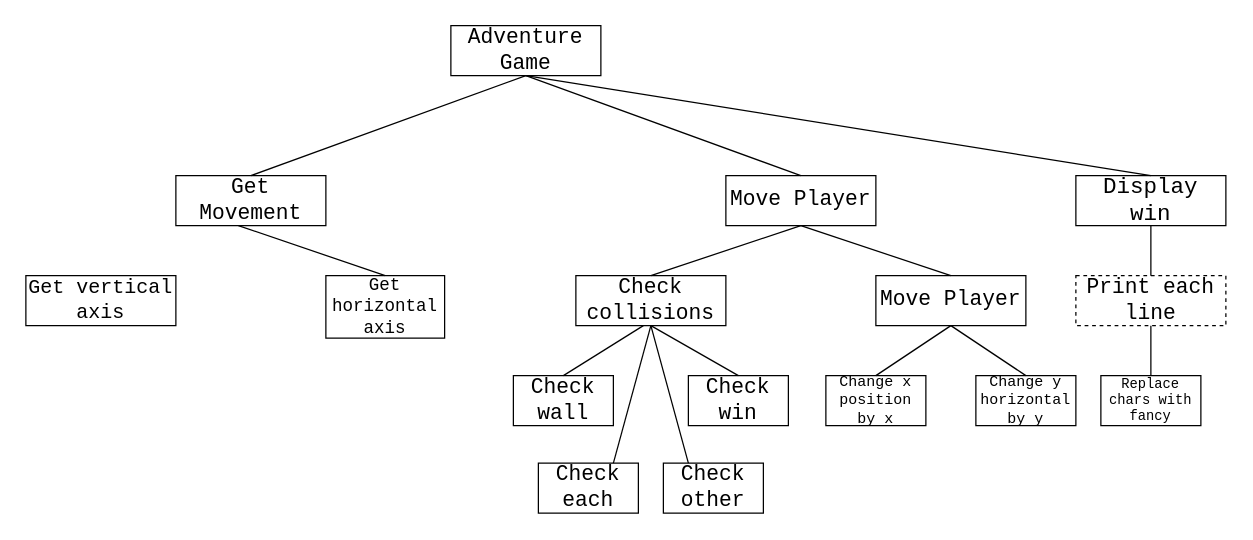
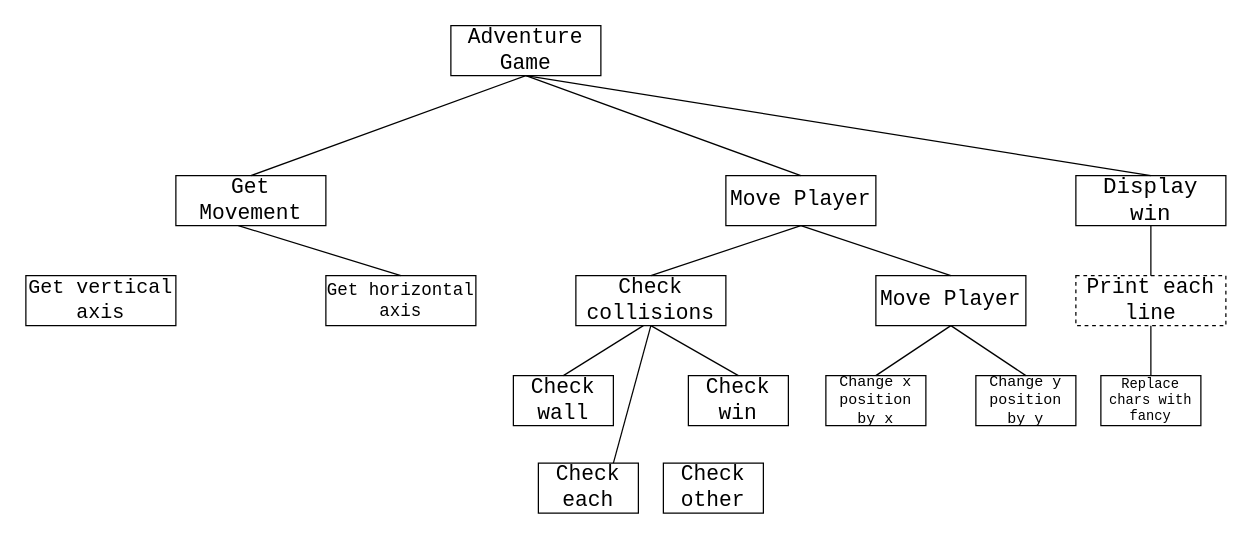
node "Get horizontal axis": size 119x63 -> 150x50
edge "Check collisions" -- "Check other": removed
node "Change y horizontal by y": label "Change y horizontal by y" -> "Change y position by y"
